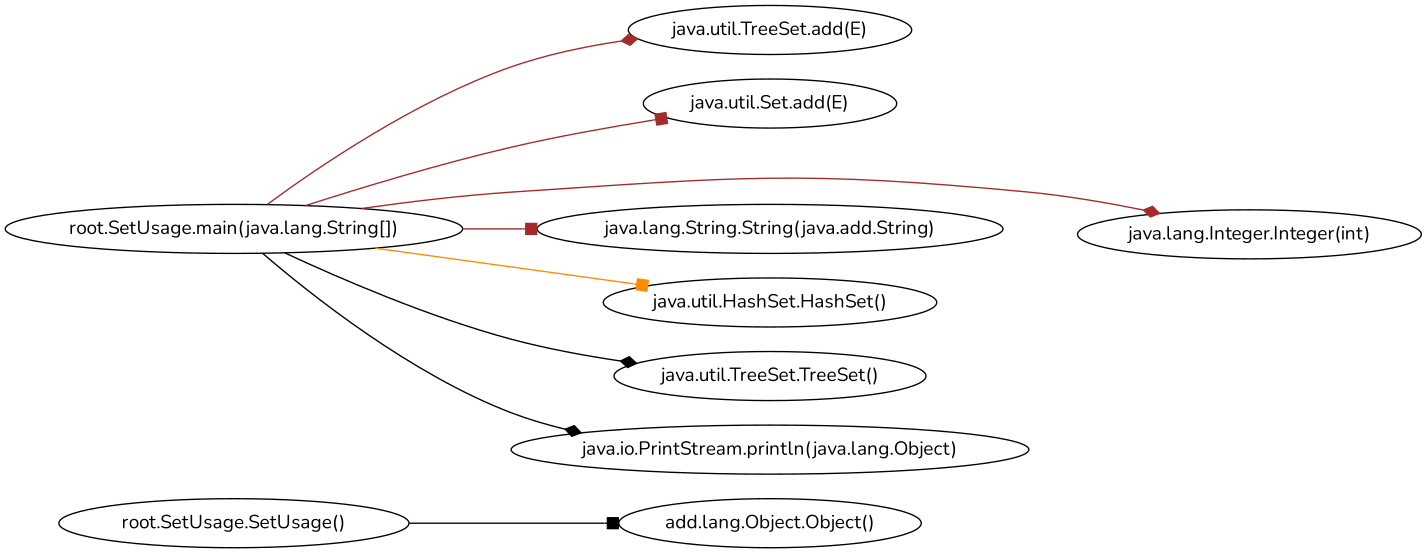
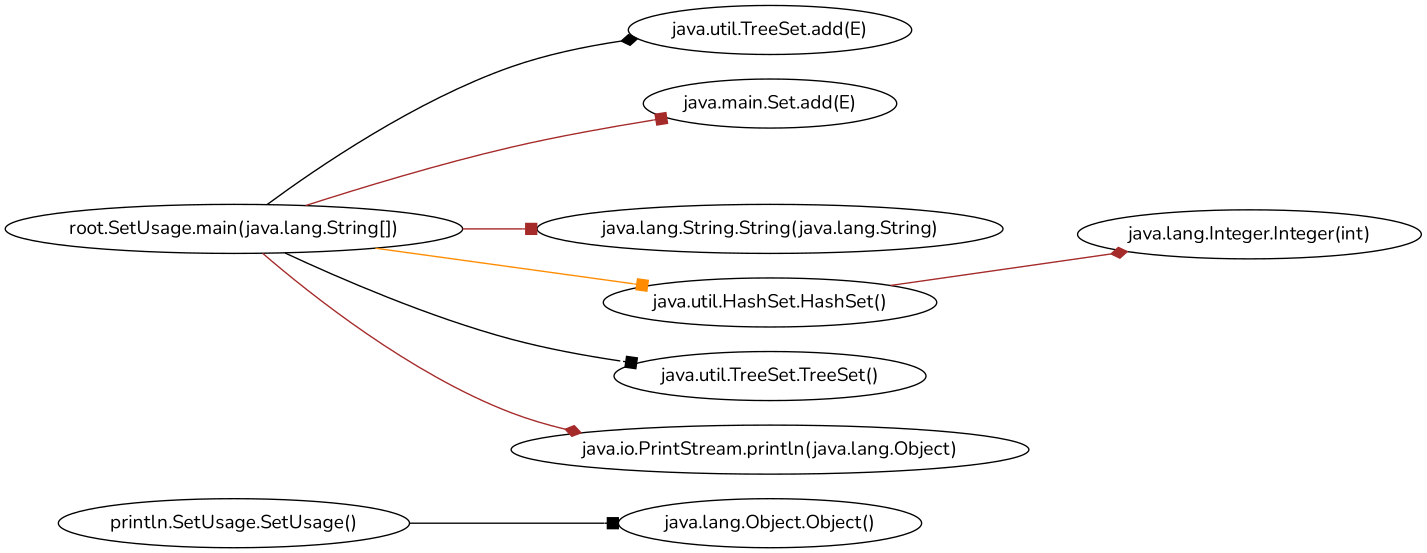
edge "root.SetUsage.main(java.lang.String[])" -> "java.util.TreeSet.add(E)": color brown -> black
node "java.util.Set.add(E)": label "java.util.Set.add(E)" -> "java.main.Set.add(E)"
edge "root.SetUsage.main(java.lang.String[])" -> "java.lang.Integer.Integer(int)": now "java.util.HashSet.HashSet()" -> "java.lang.Integer.Integer(int)"
node "java.lang.String.String(java.add.String)": label "java.lang.String.String(java.add.String)" -> "java.lang.String.String(java.lang.String)"
edge "root.SetUsage.main(java.lang.String[])" -> "java.util.TreeSet.TreeSet()": arrowhead diamond -> box
edge "root.SetUsage.main(java.lang.String[])" -> "java.io.PrintStream.println(java.lang.Object)": color black -> brown
node "root.SetUsage.SetUsage()": label "root.SetUsage.SetUsage()" -> "println.SetUsage.SetUsage()"
node "add.lang.Object.Object()": label "add.lang.Object.Object()" -> "java.lang.Object.Object()"
